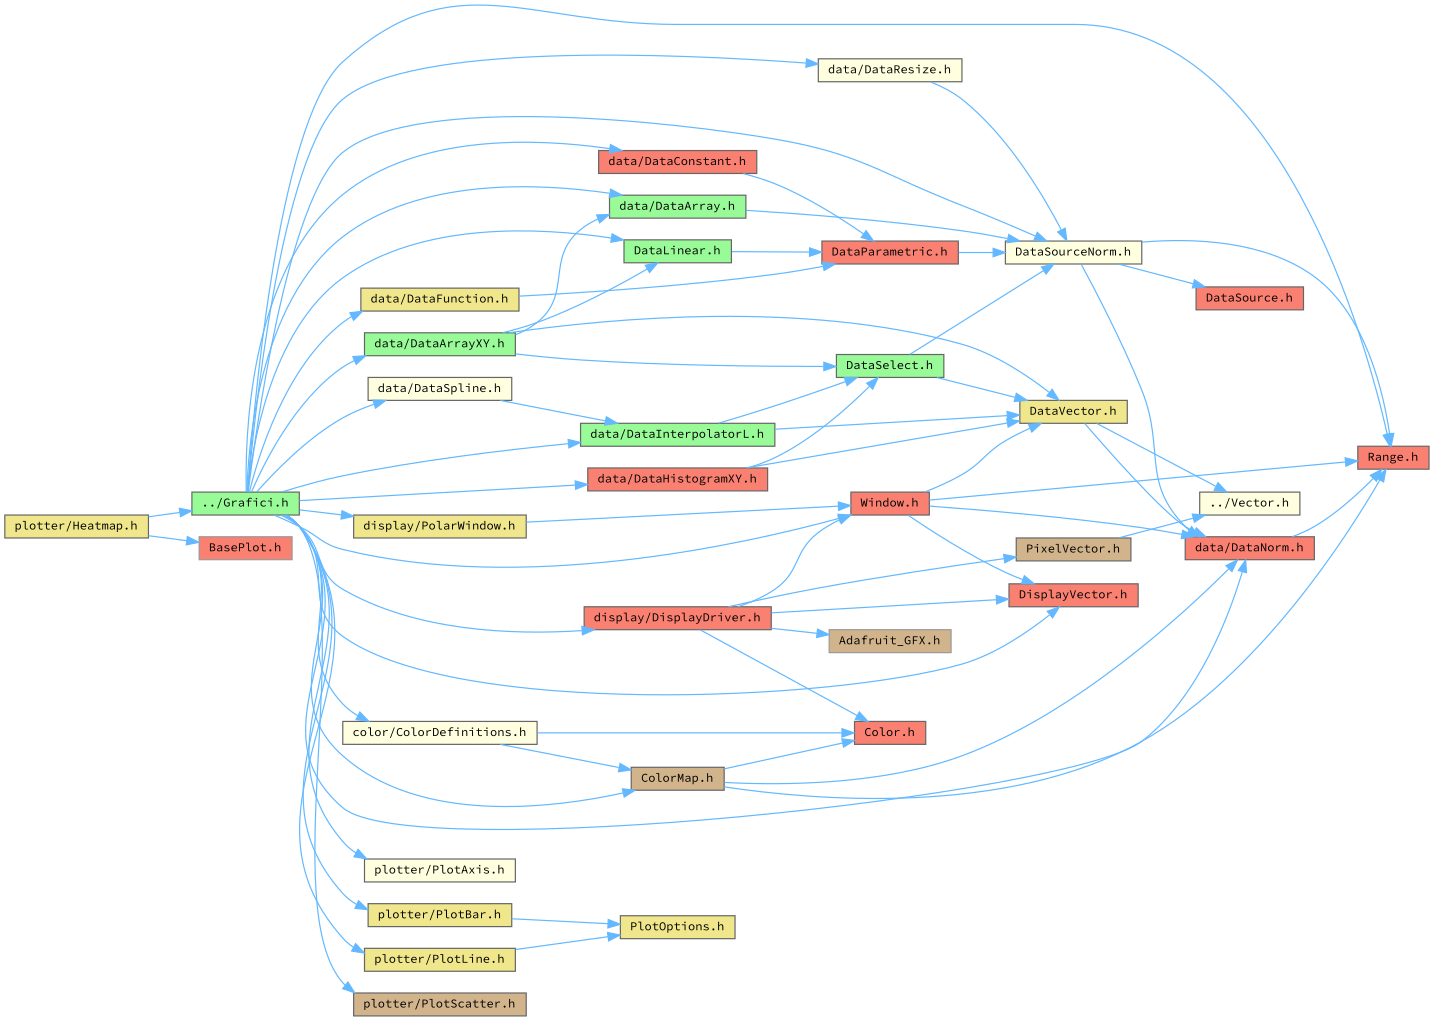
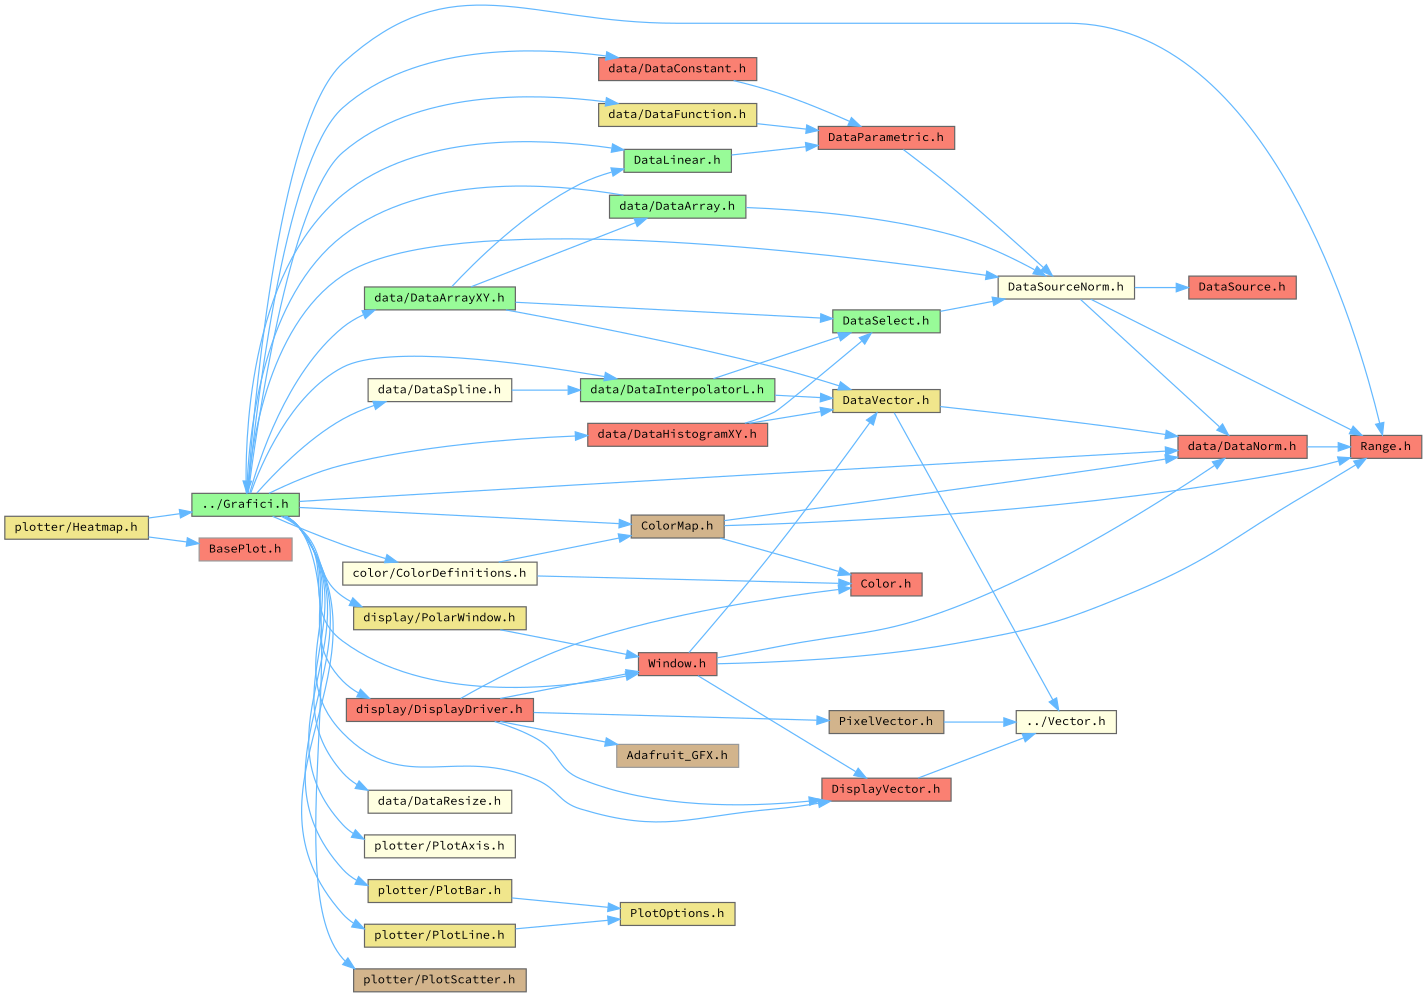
edge "data/DataResize.h" -> "DataSourceNorm.h": removed
edge "../Grafici.h" -> "data/DataArray.h": reversed
edge "DataSelect.h" -> "DataVector.h": removed
edge "DisplayVector.h" -> "../Vector.h": added
